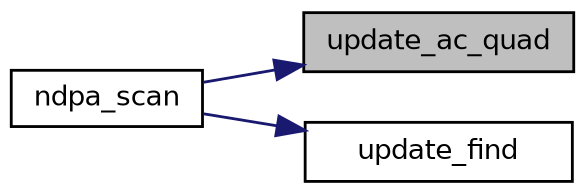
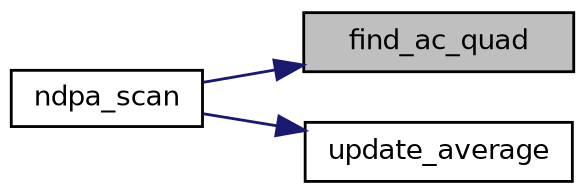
node "update_ac_quad": label "update_ac_quad" -> "find_ac_quad"
node "update_find": label "update_find" -> "update_average"
